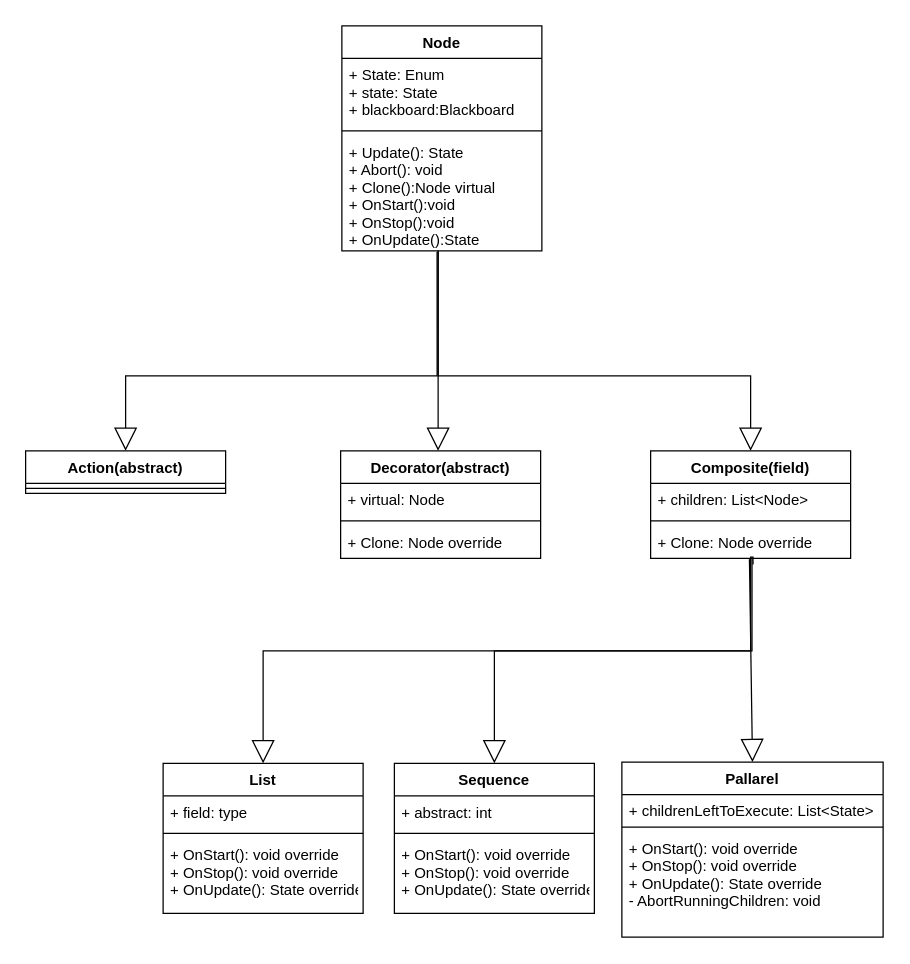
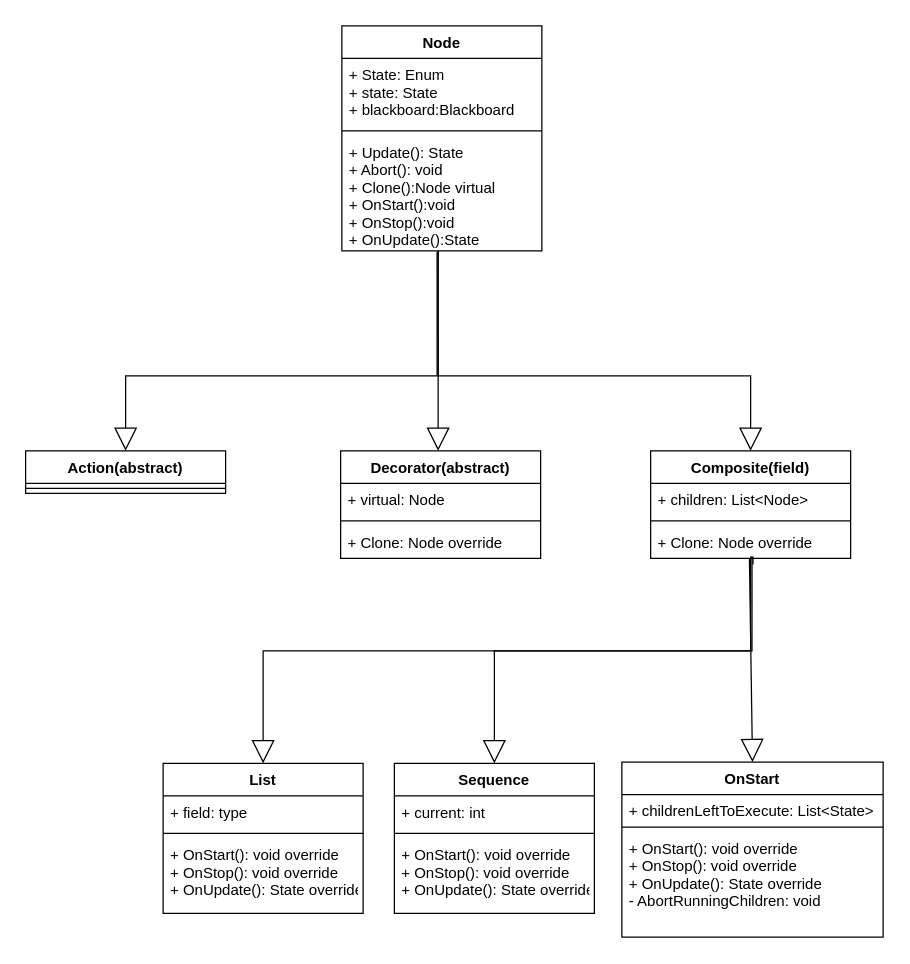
node "Pallarel": label "Pallarel" -> "OnStart"
node "+ abstract: int": label "+ abstract: int" -> "+ current: int"
